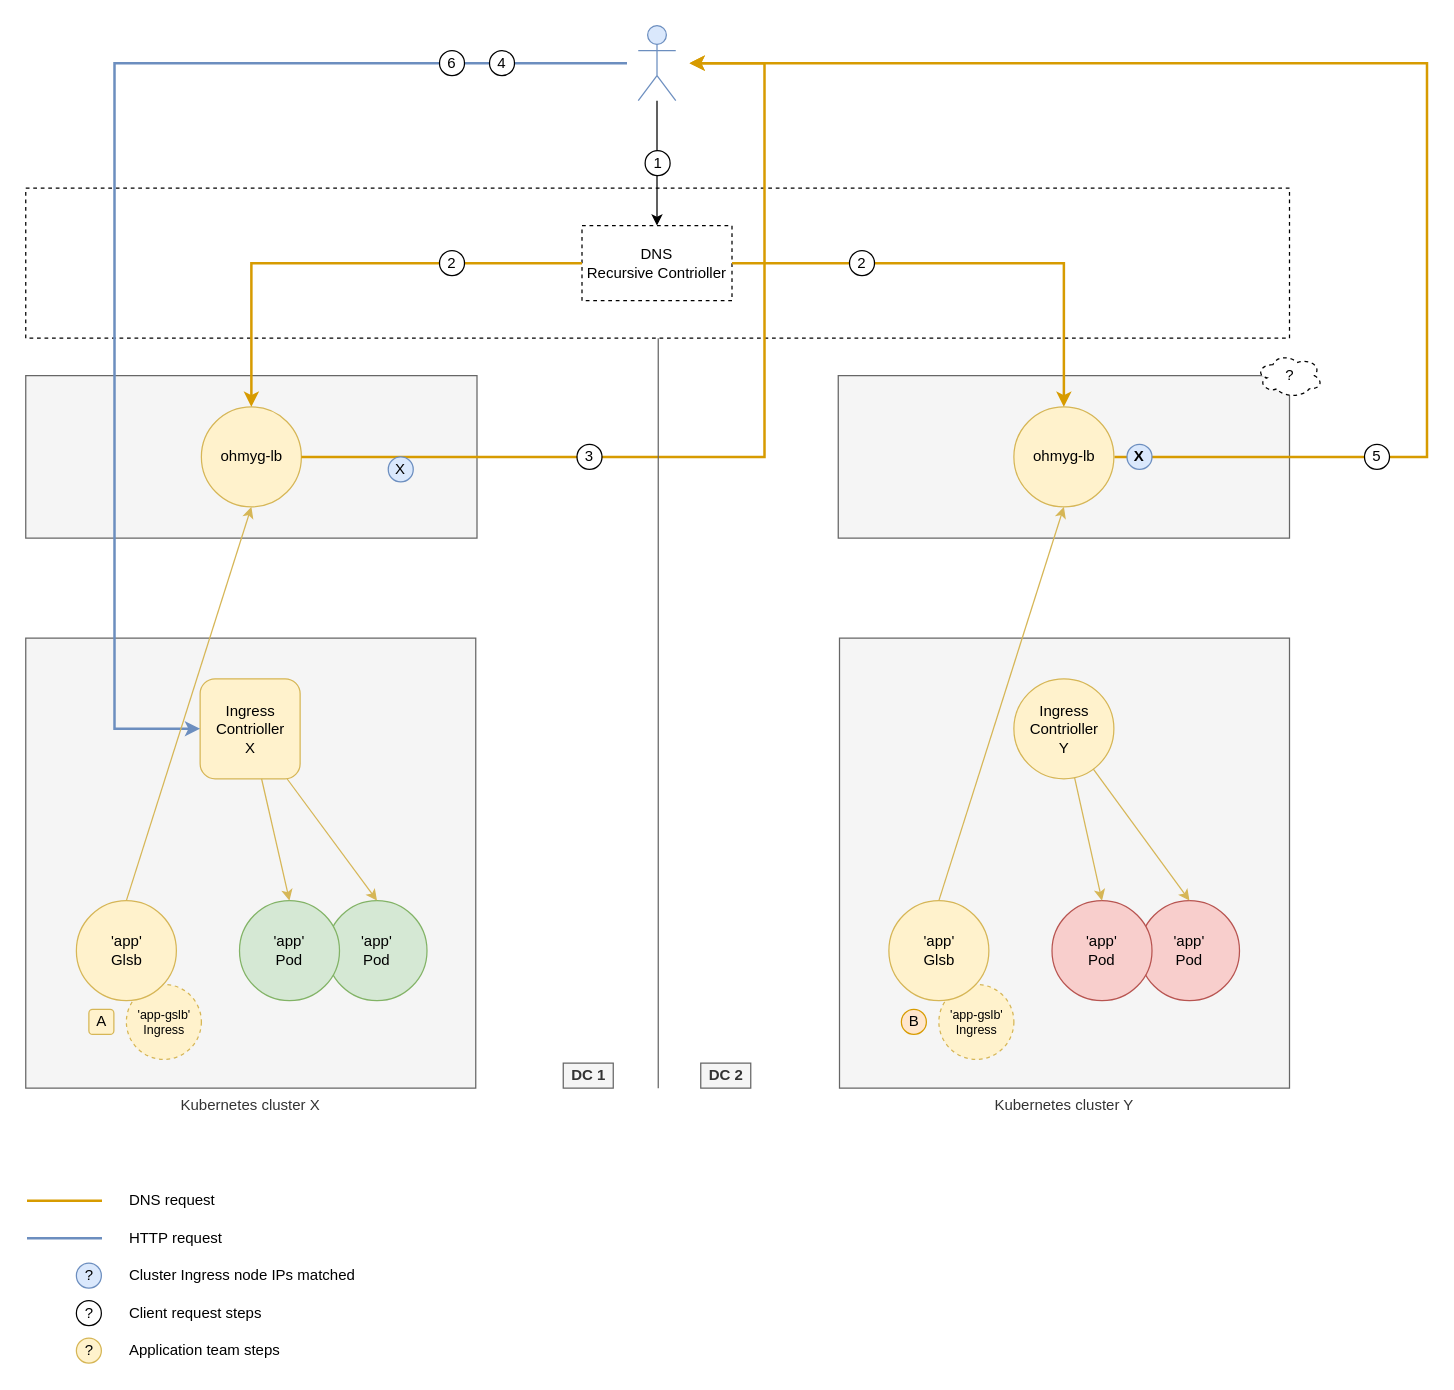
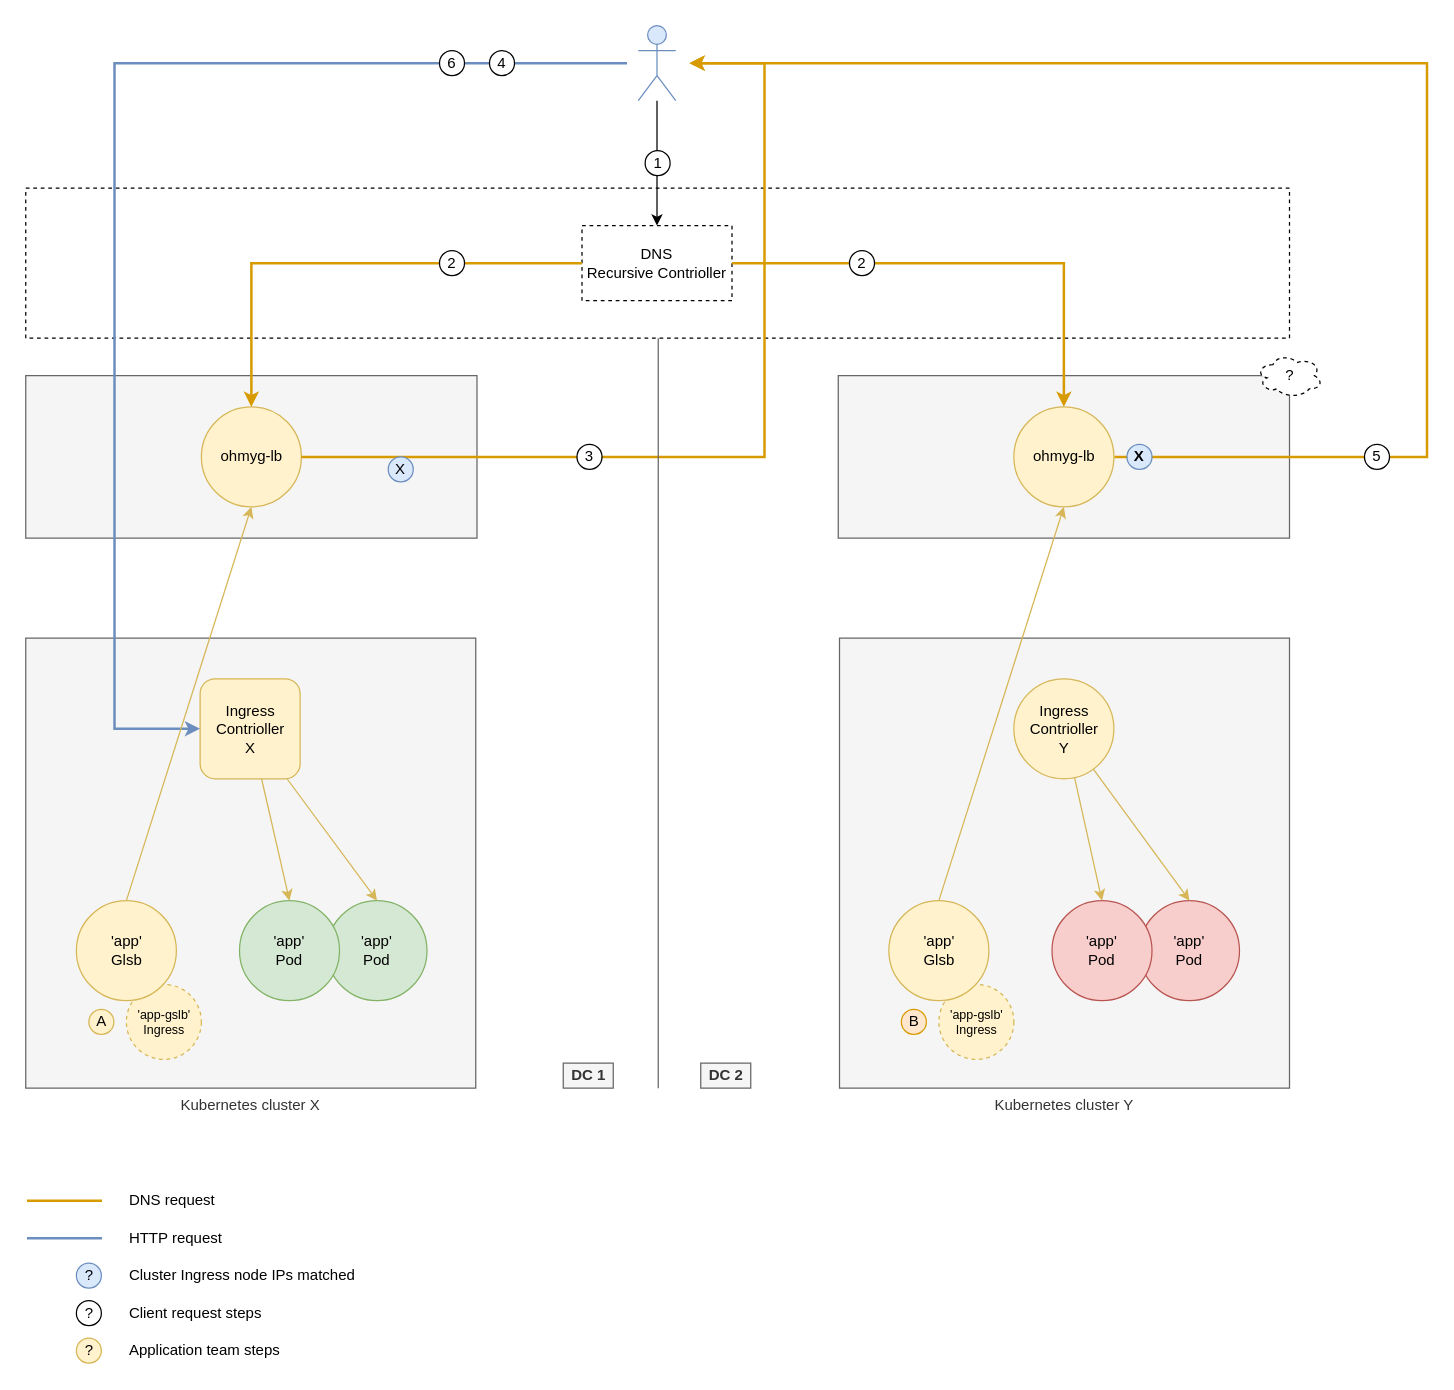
node "A": shape rounded rectangle -> ellipse
